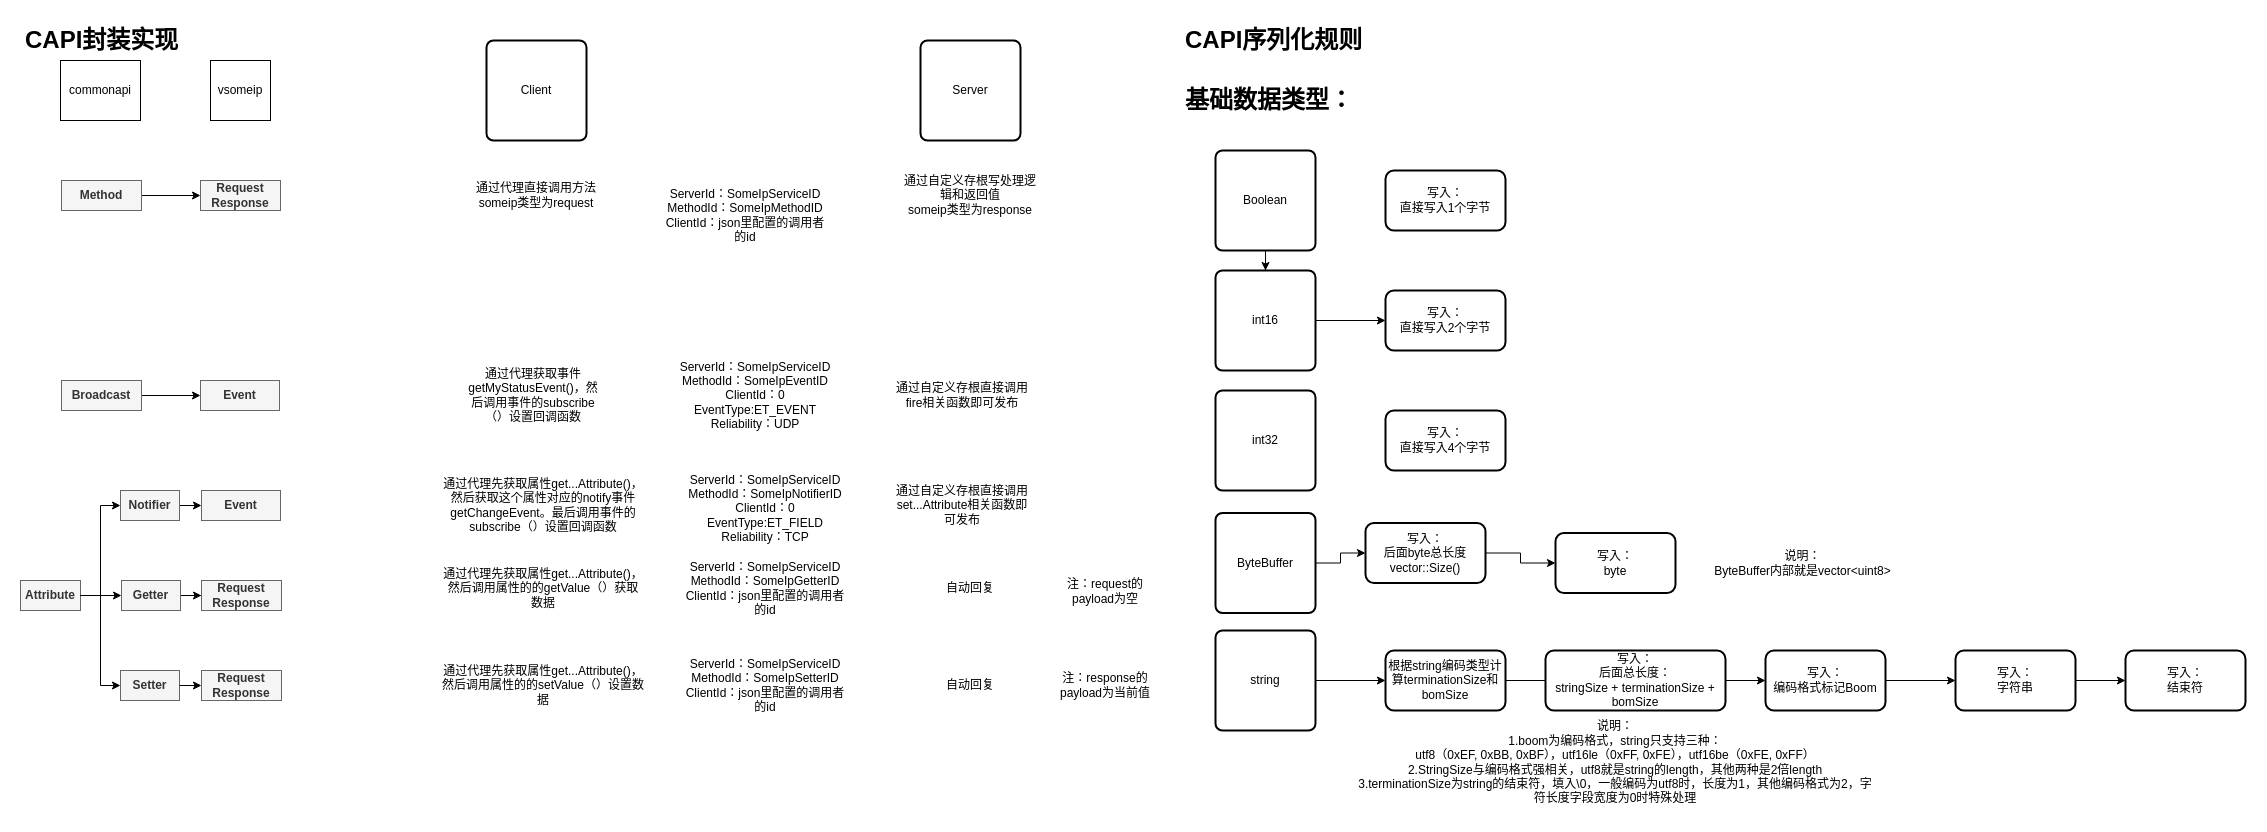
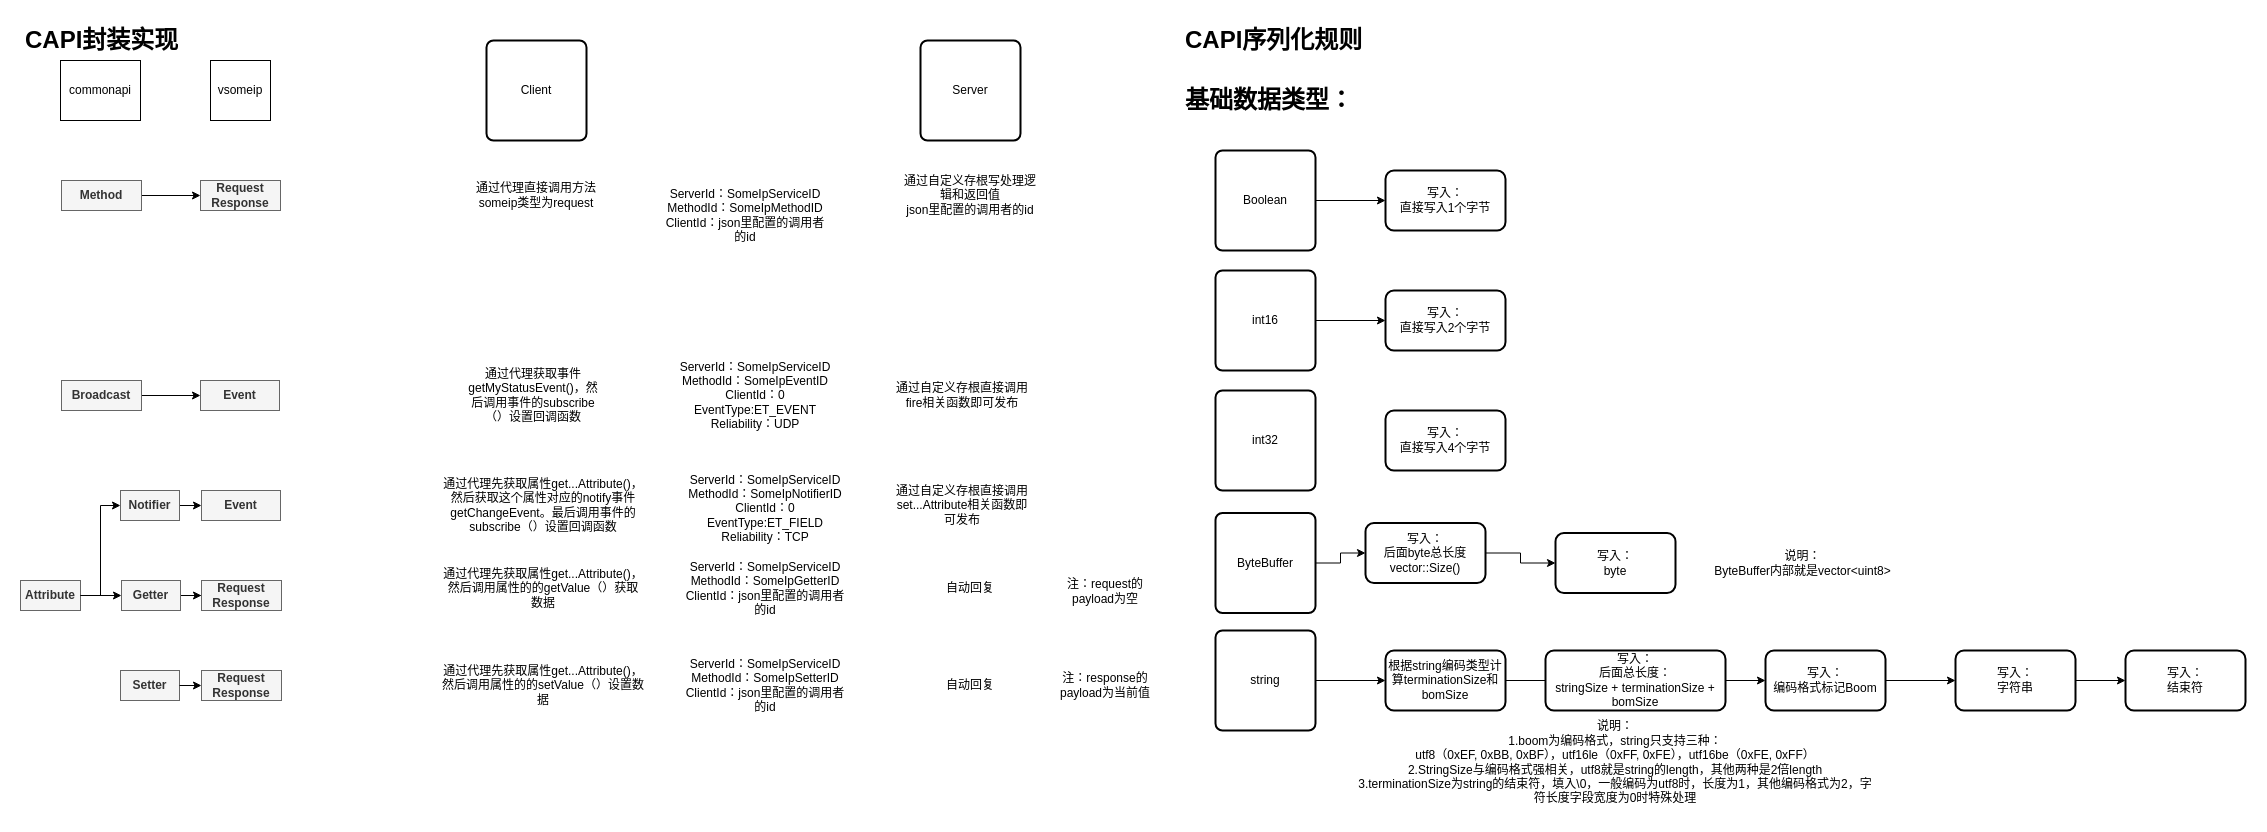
node "通过自定义存根写处理逻辑和返回值 someip类型为response": label "通过自定义存根写处理逻辑和返回值 someip类型为response" -> "通过自定义存根写处理逻辑和返回值 json里配置的调用者的id"
edge "Boolean" -> "int16": now "Boolean" -> "写入： 直接写入1个字节"
edge "Attribute" -> "Setter": removed
